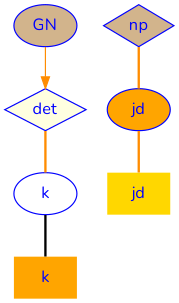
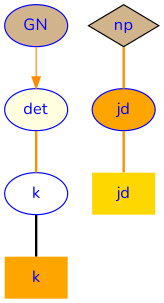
node "np": color blue -> black
node "det": shape diamond -> ellipse
